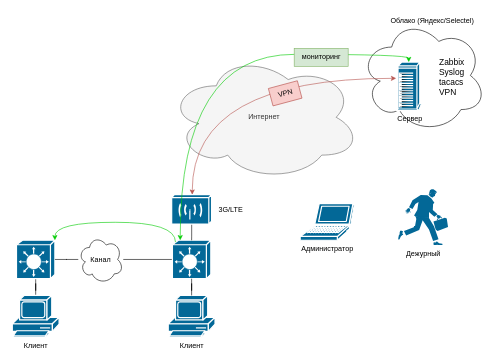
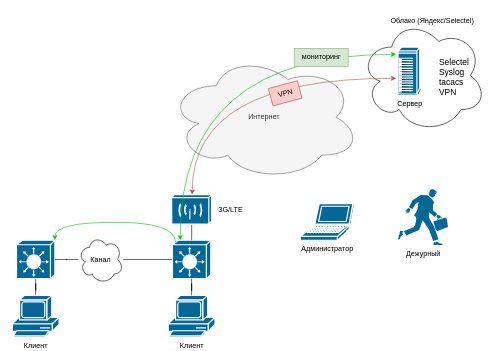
node "Zabbix Syslog tacacs VPN": label "Zabbix Syslog tacacs VPN" -> "Selectel Syslog tacacs VPN"
node "Сервер": moved (409, 86) -> (409, 71)
